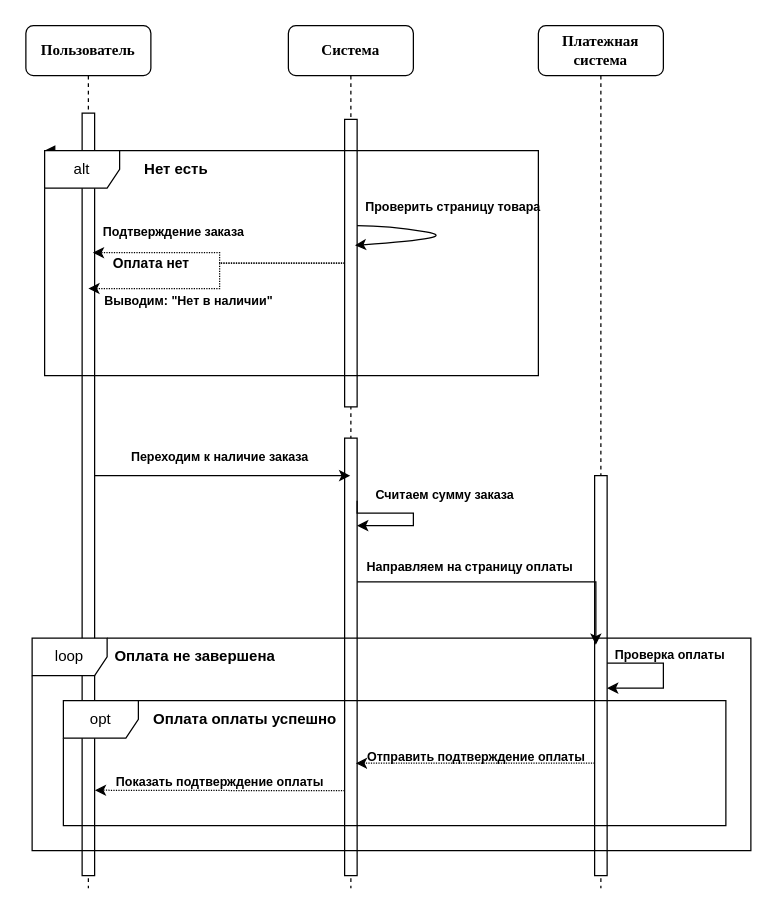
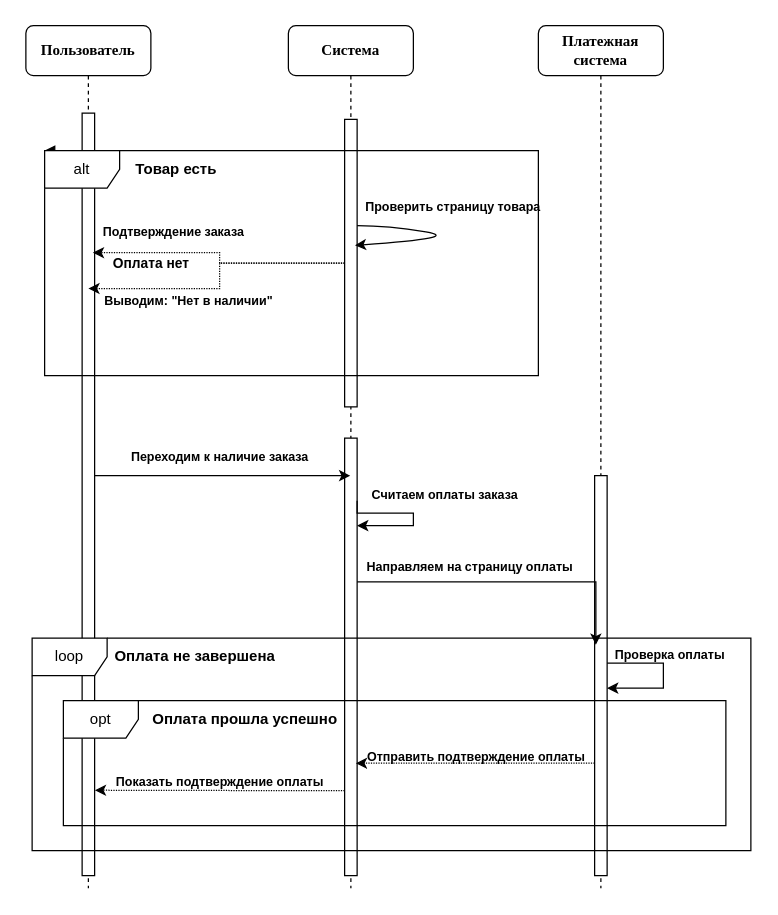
node "Нет есть": label "Нет есть" -> "Товар есть"
node "Считаем сумму заказа": label "Считаем сумму заказа" -> "Считаем оплаты заказа"
node "Оплата оплаты успешно": label "Оплата оплаты успешно" -> "Оплата прошла успешно"
